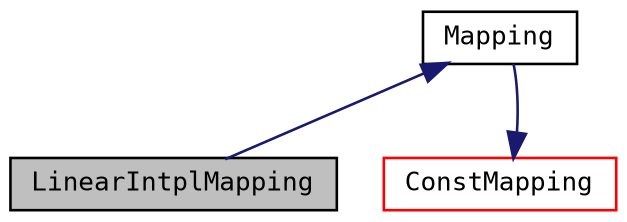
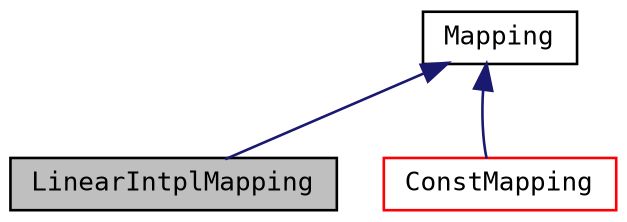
edge "Mapping" -> "ConstMapping": reversed
